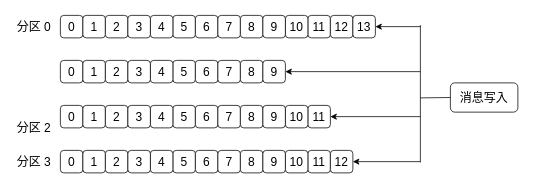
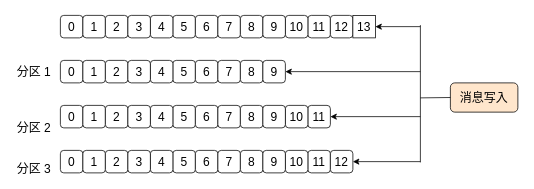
node "分区 0": removed
node "13": shape rounded rectangle -> rectangle
node "分区 1": added
node "消息写入": fillcolor #ffffff -> #ffe6cc
node "分区 3": moved (34, 162) -> (34, 169)
